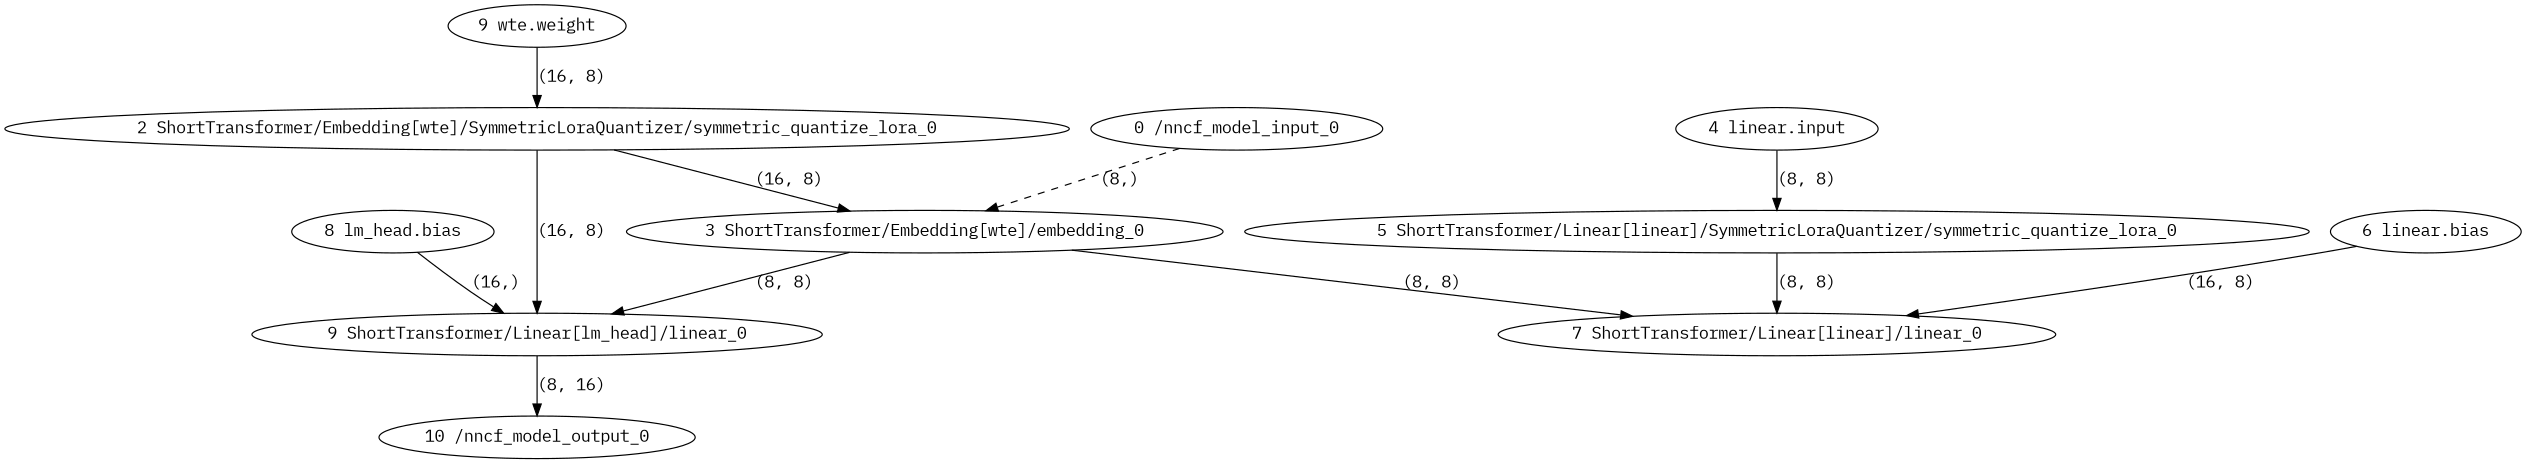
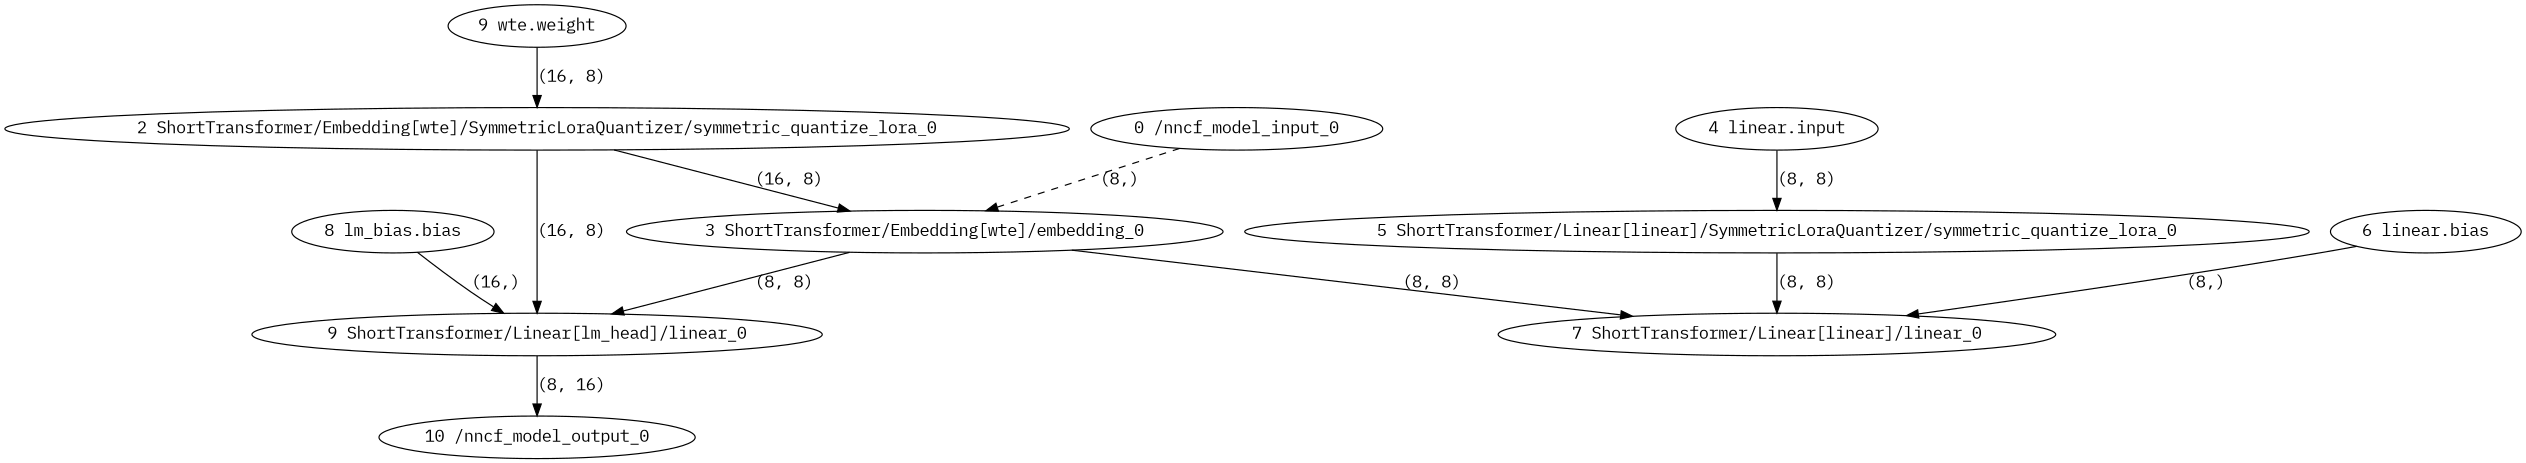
node "8 lm_head.bias": label "8 lm_head.bias" -> "8 lm_bias.bias"
edge "6 linear.bias" -> "7 ShortTransformer/Linear[linear]/linear_0": label "(16, 8)" -> "(8,)"
